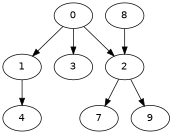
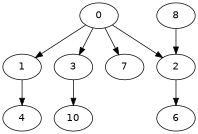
edge "2" -> "7": now "0" -> "7"
node "10": added
node "9": label "9" -> "6"
